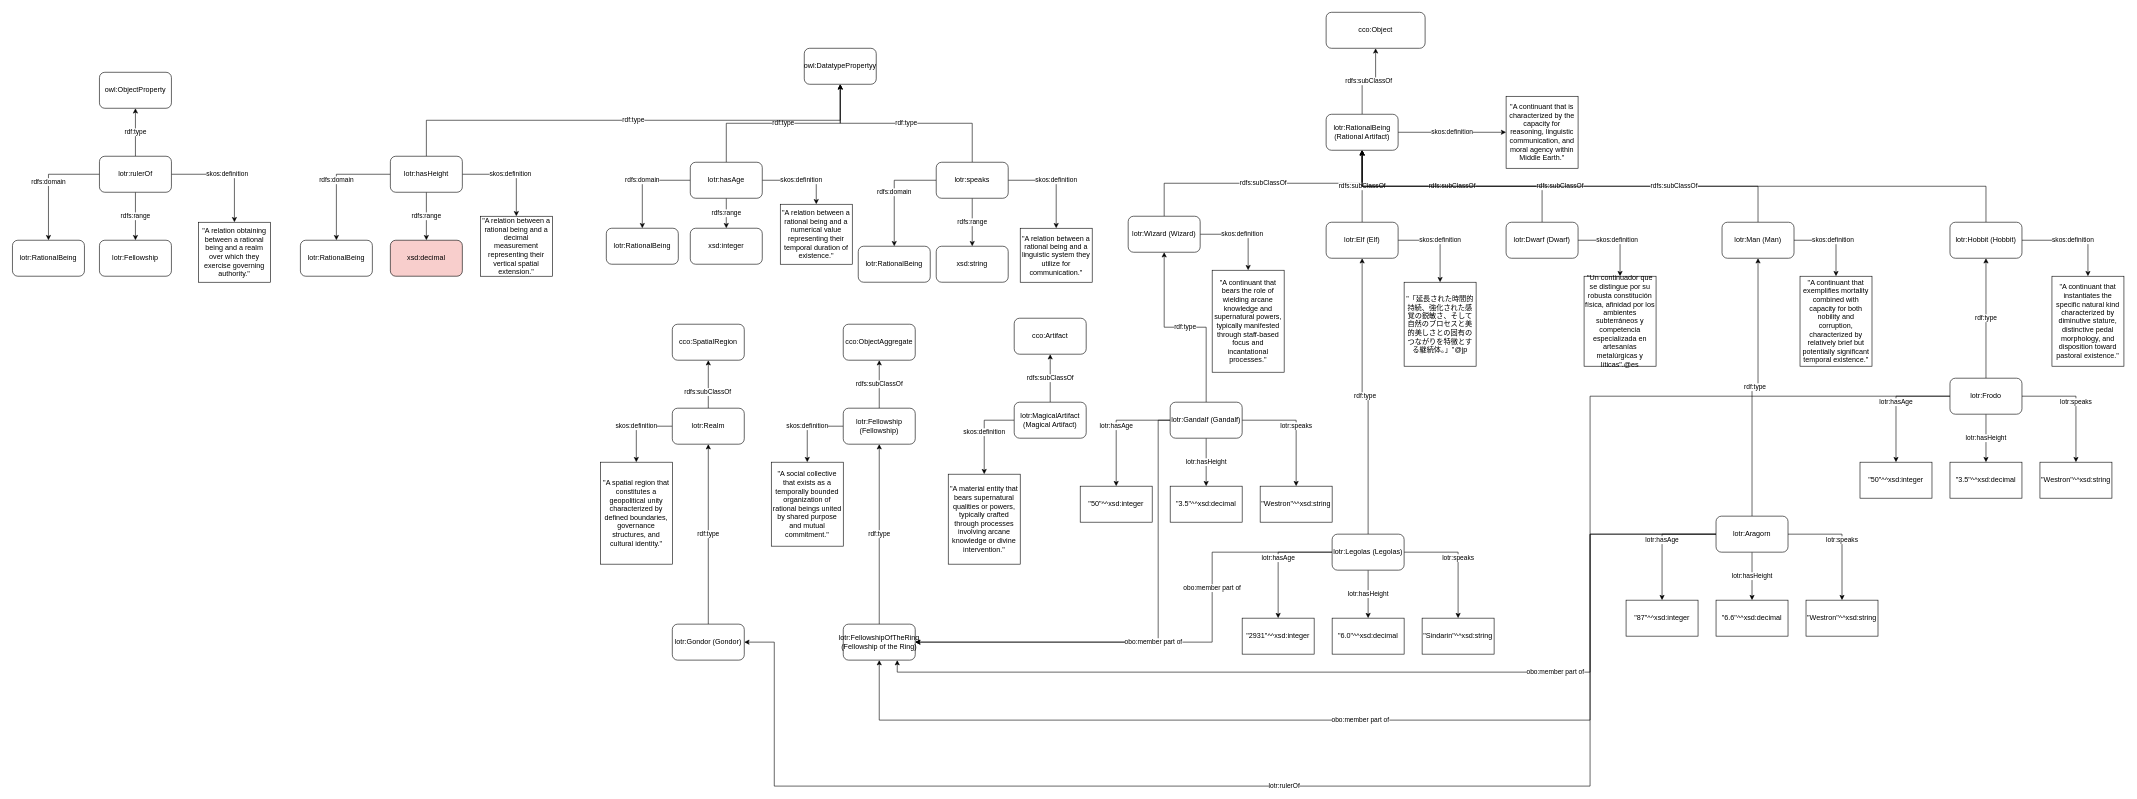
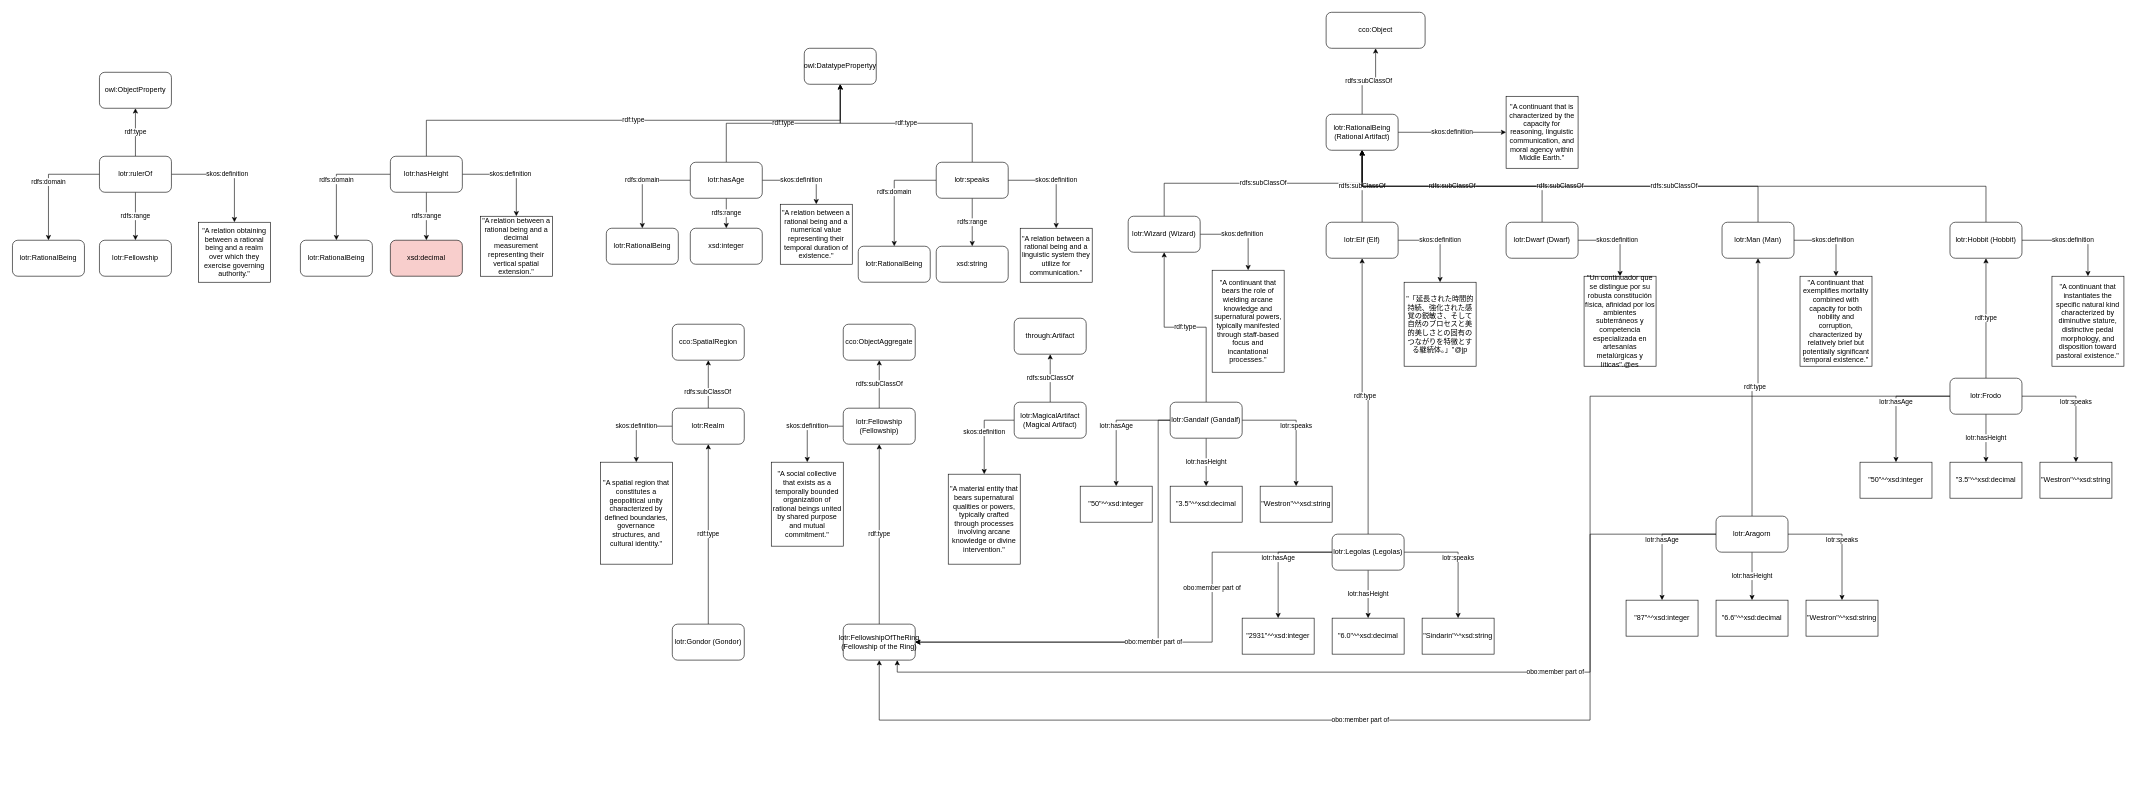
node "cco:Artifact": label "cco:Artifact" -> "through:Artifact"
edge "lotr:Aragorn" -> "lotr:Gondor (Gondor)": removed, label "lotr:rulerOf"
